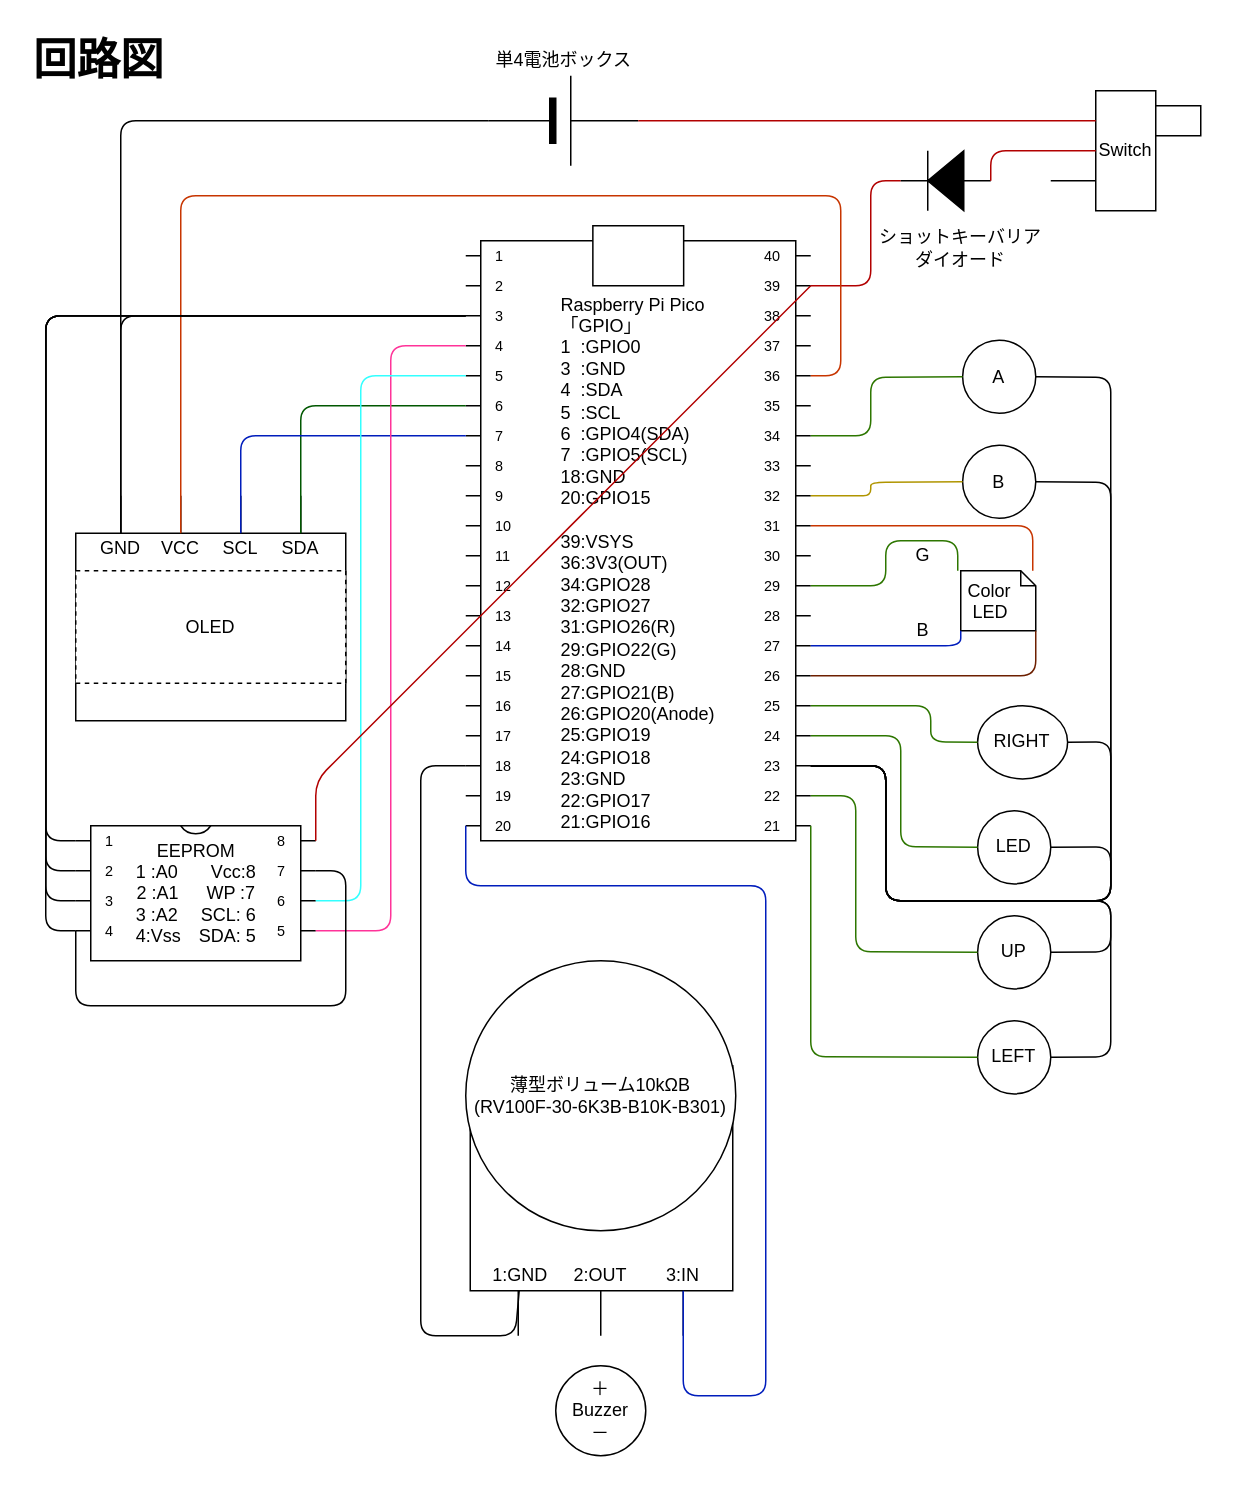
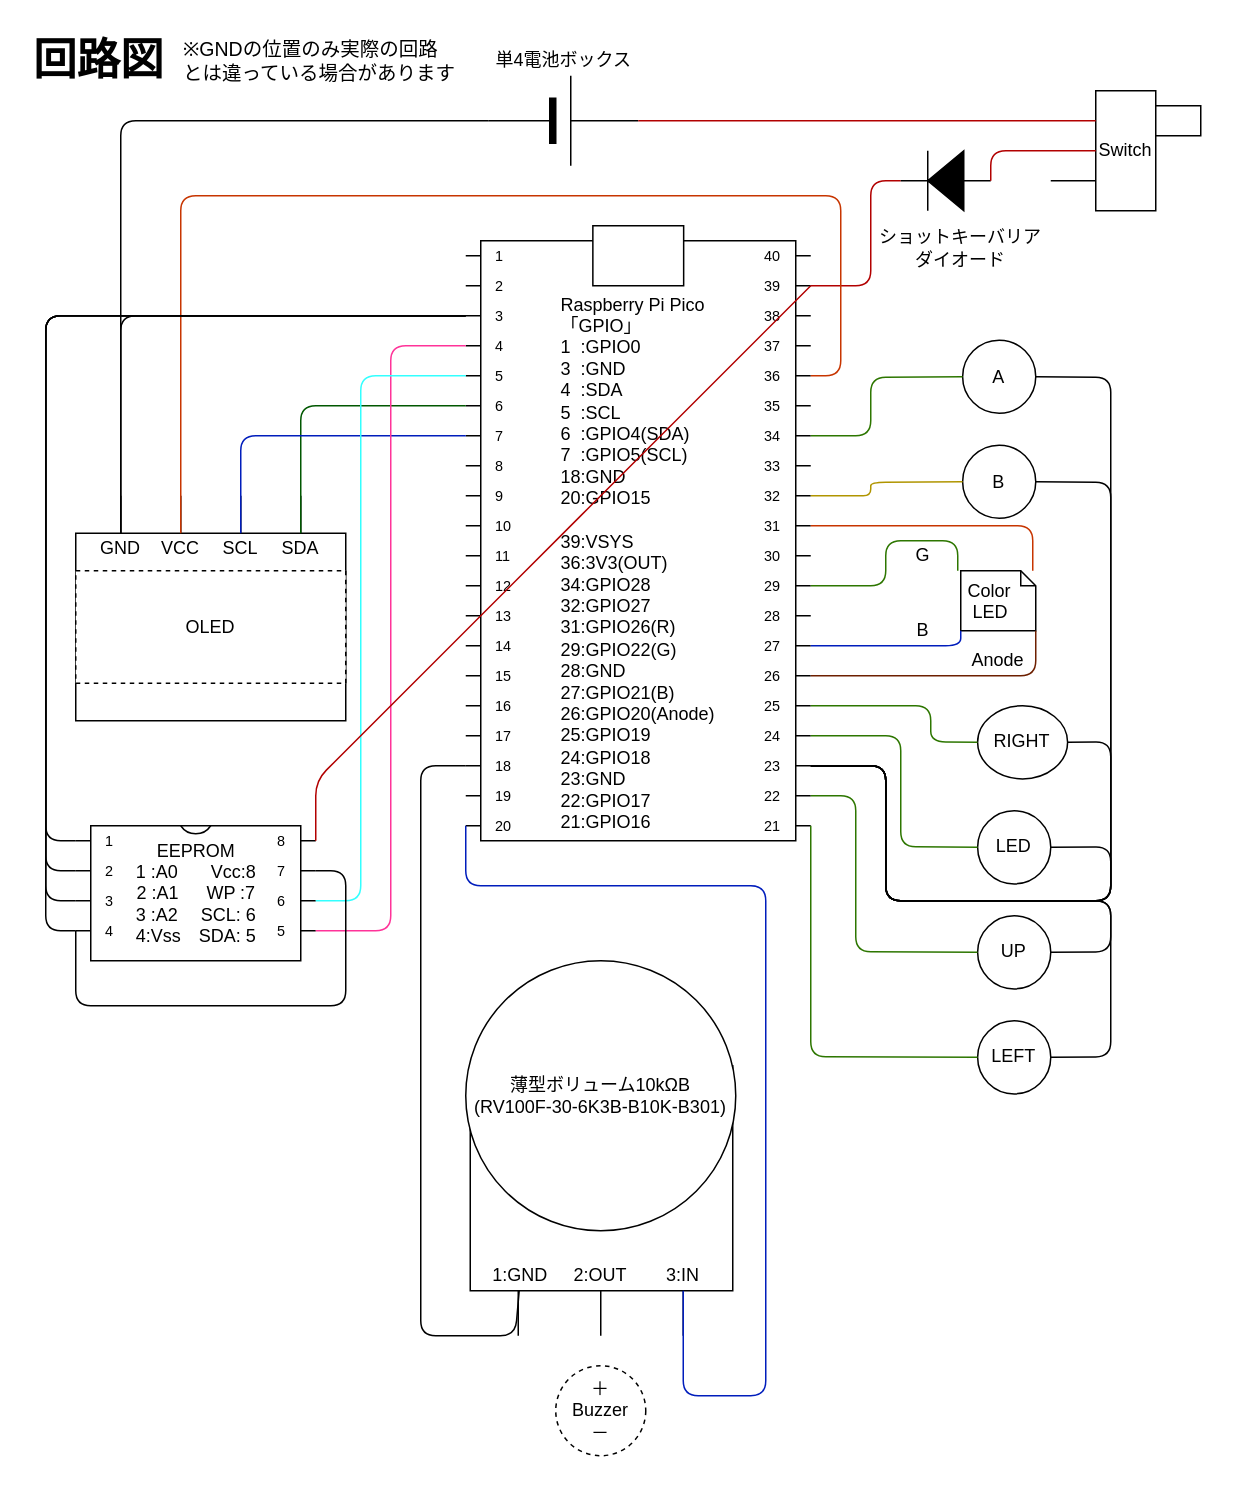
node "※GNDの位置のみ実際の回路 とは違っている場合があります": added
node "Anode": added
node "＋ Buzzer －": style solid -> dashed
